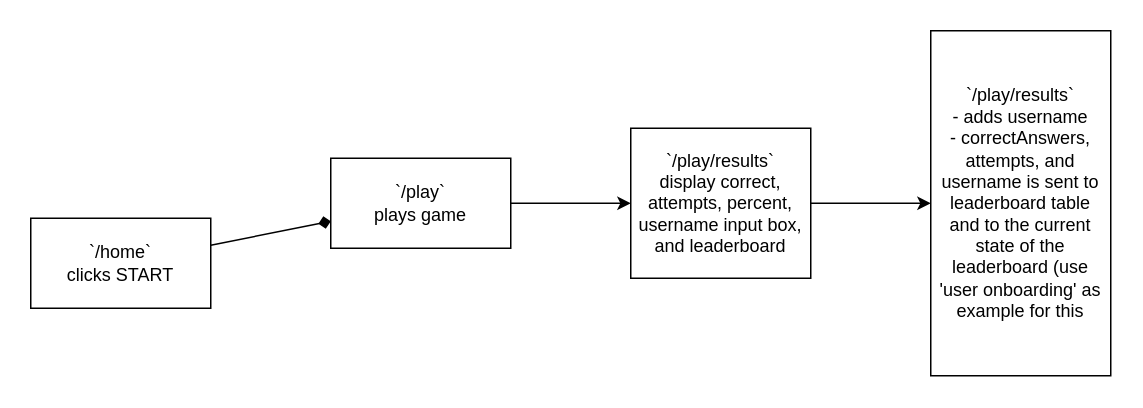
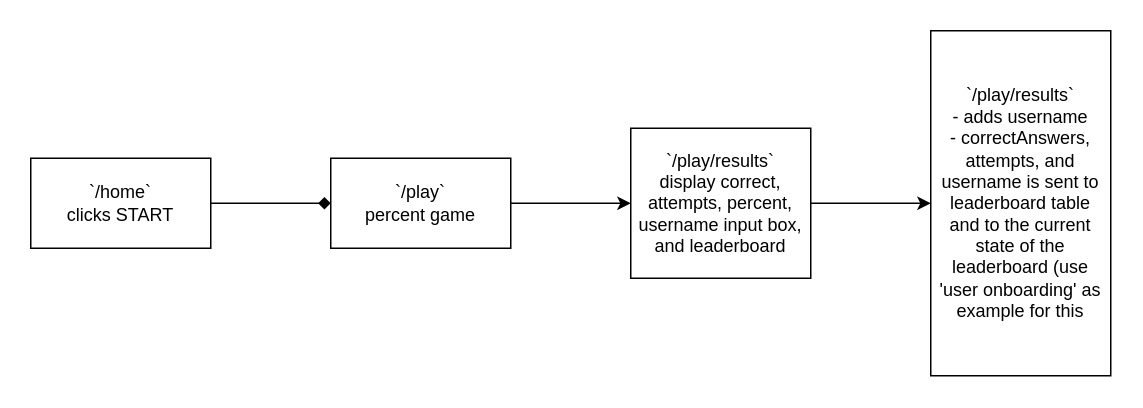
node "`/play` plays game": label "`/play` plays game" -> "`/play` percent game"
node "`/home` clicks START": moved (121, 263) -> (121, 203)
